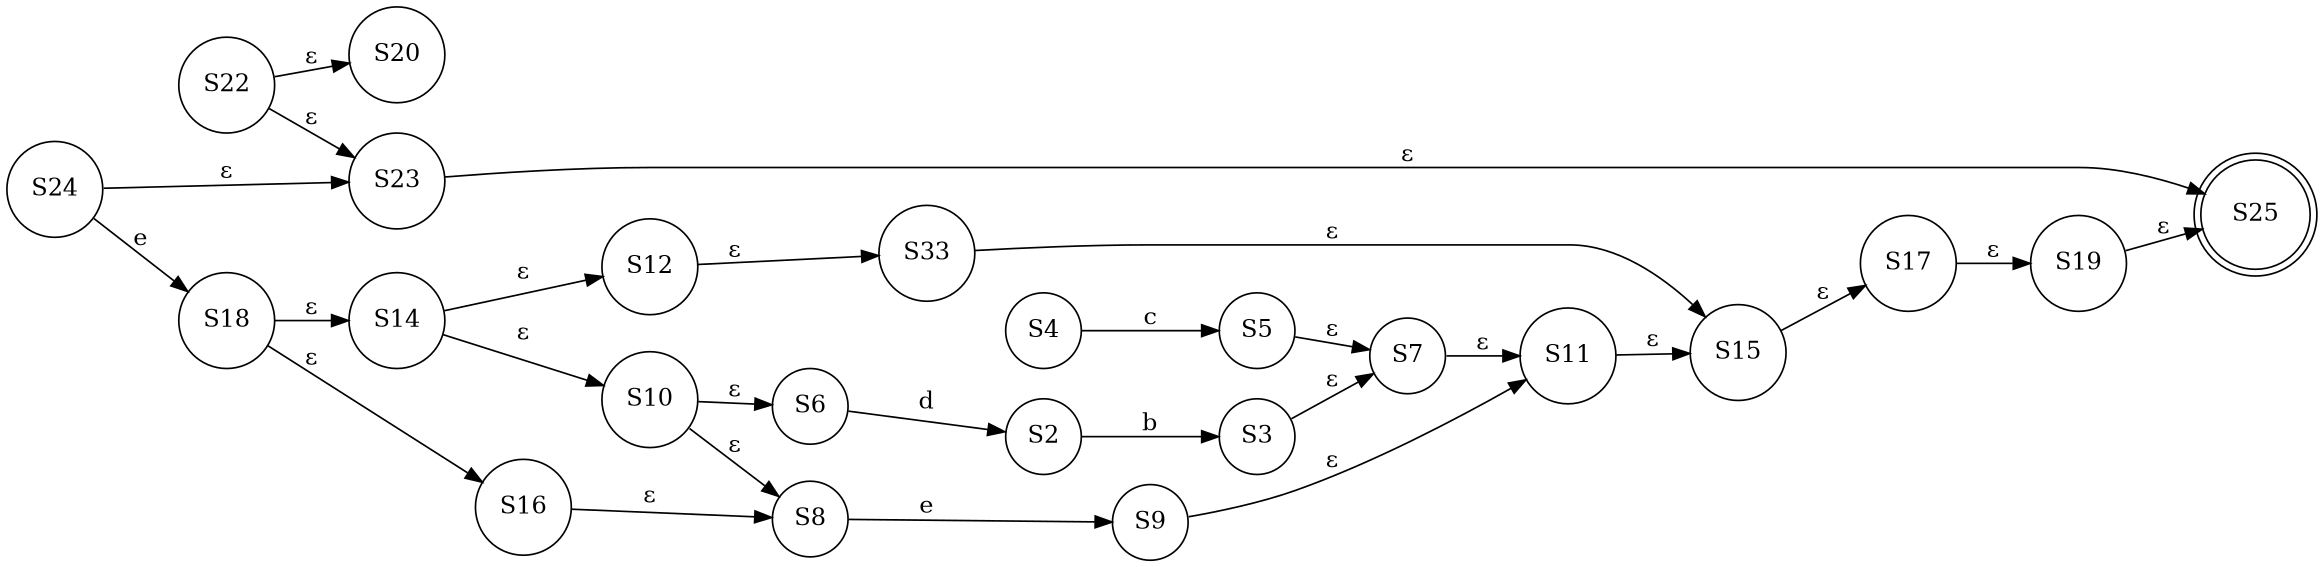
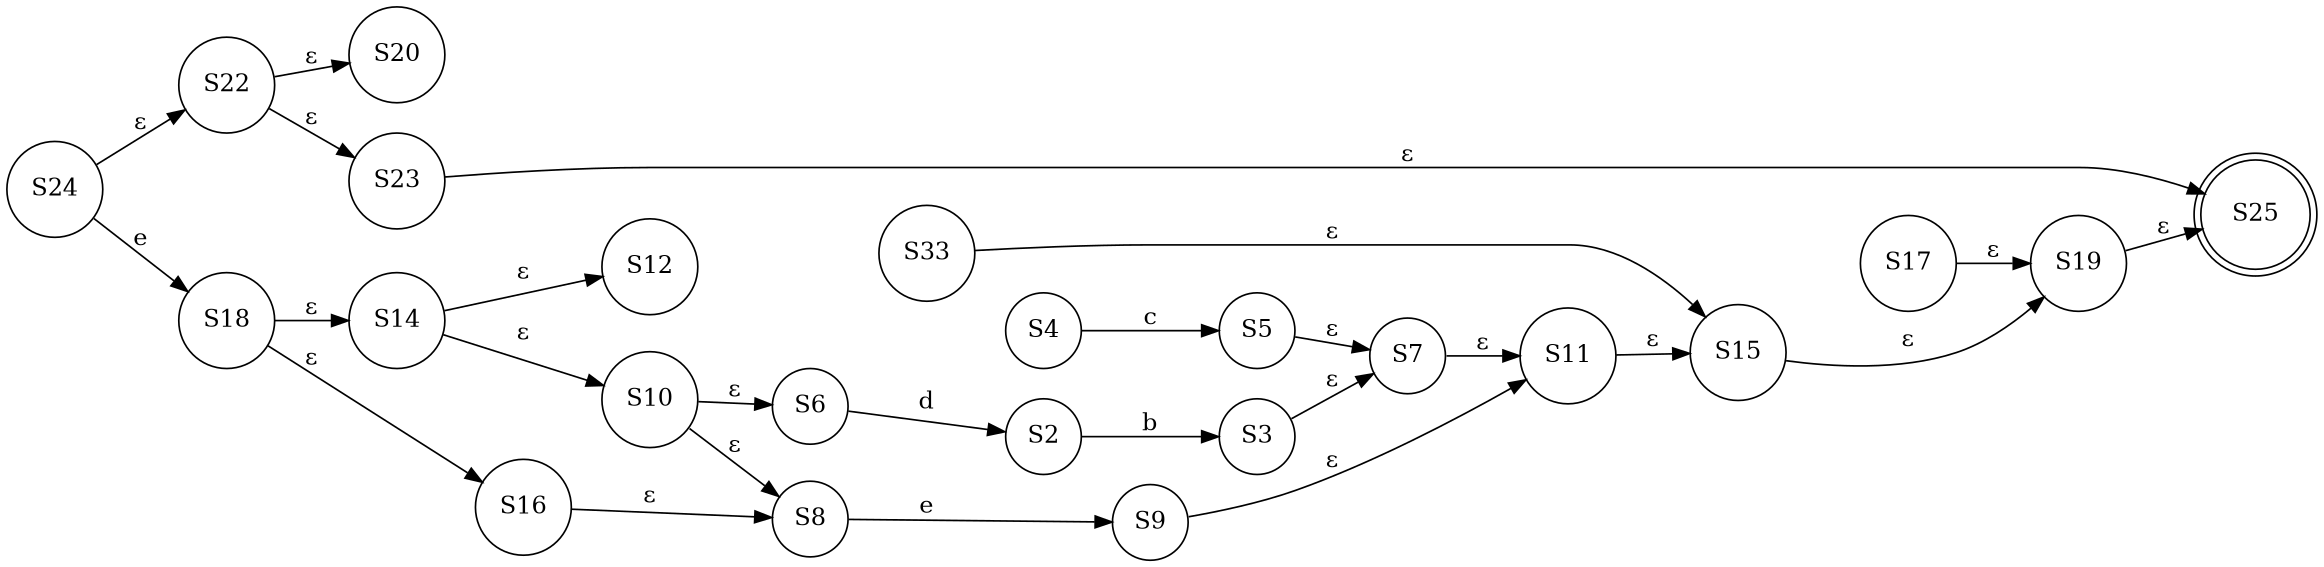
edge "S24" -> "S23": now "S24" -> "S22"
edge "S12" -> "S33": removed, label "ε"
edge "S15" -> "S17": now "S15" -> "S19"
